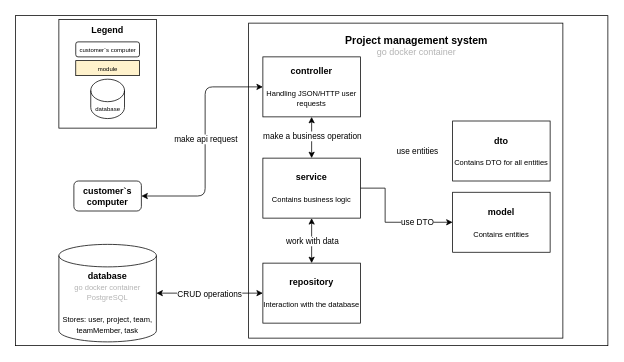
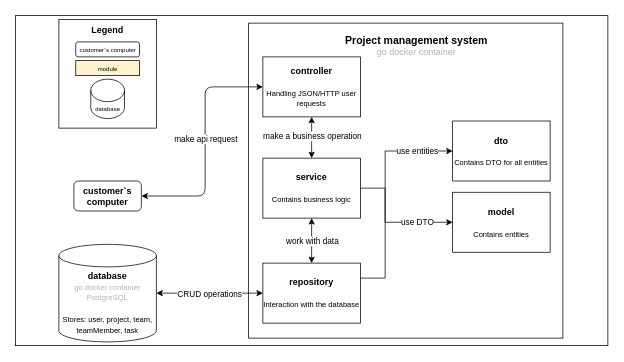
edge "repository Interaction with the database" -> "dto Contains DTO for all entities": added
